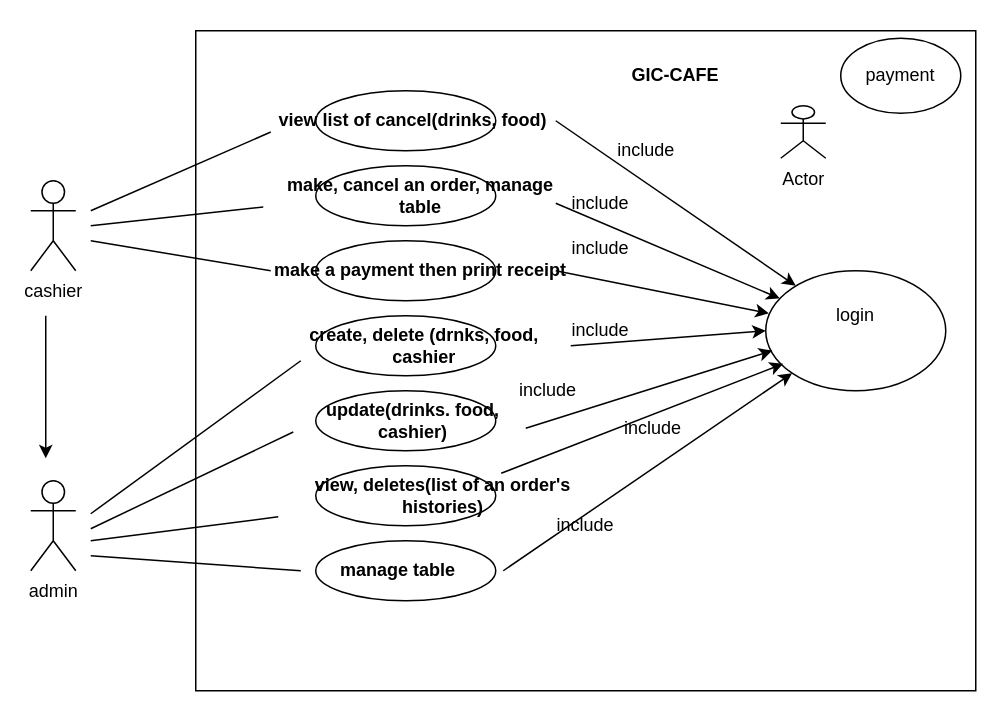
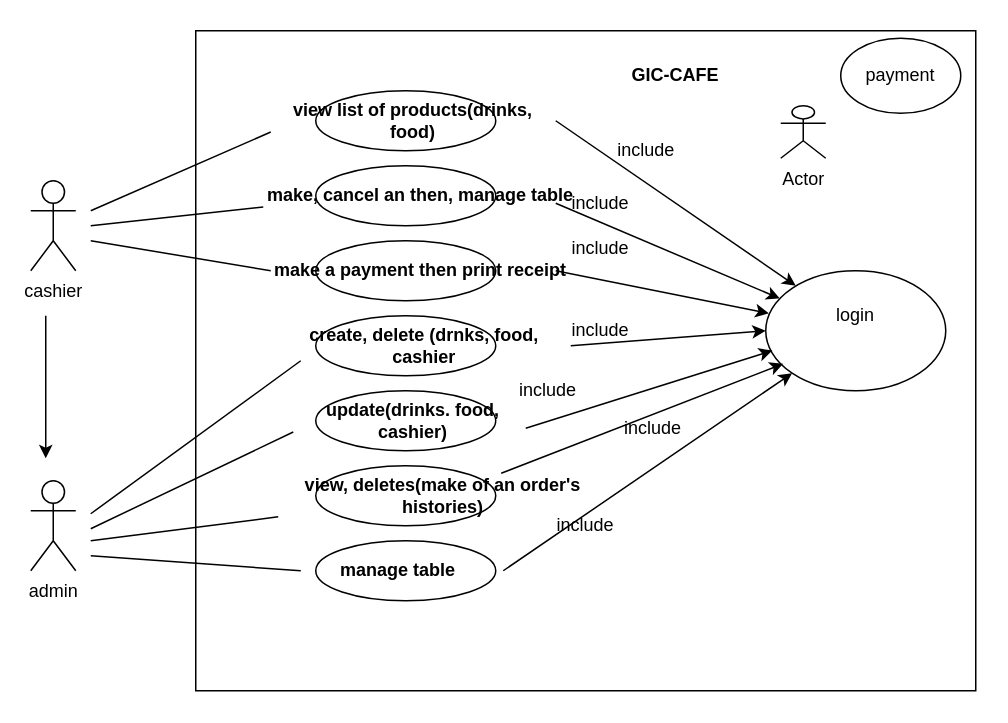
node "view list of cancel(drinks, food)": label "view list of cancel(drinks, food)" -> "view list of products(drinks, food)"
node "make, cancel an order, manage table": label "make, cancel an order, manage table" -> "make, cancel an then, manage table"
node "view, deletes(list of an order's histories)": label "view, deletes(list of an order's histories)" -> "view, deletes(make of an order's histories)"
